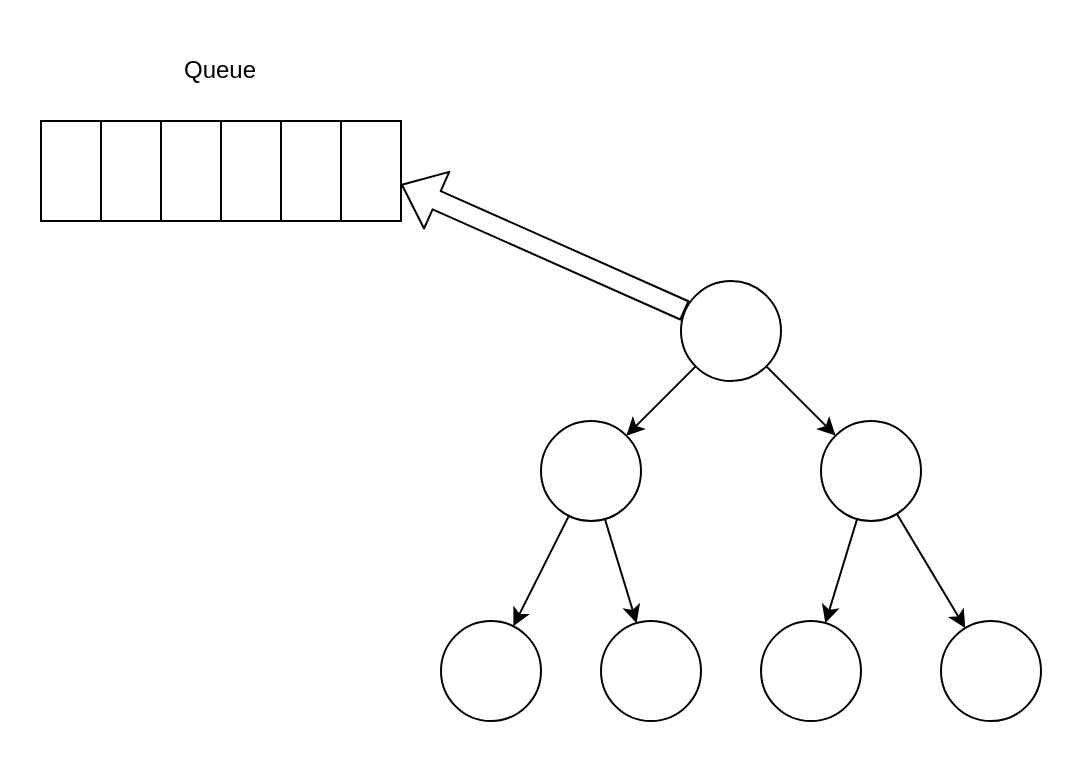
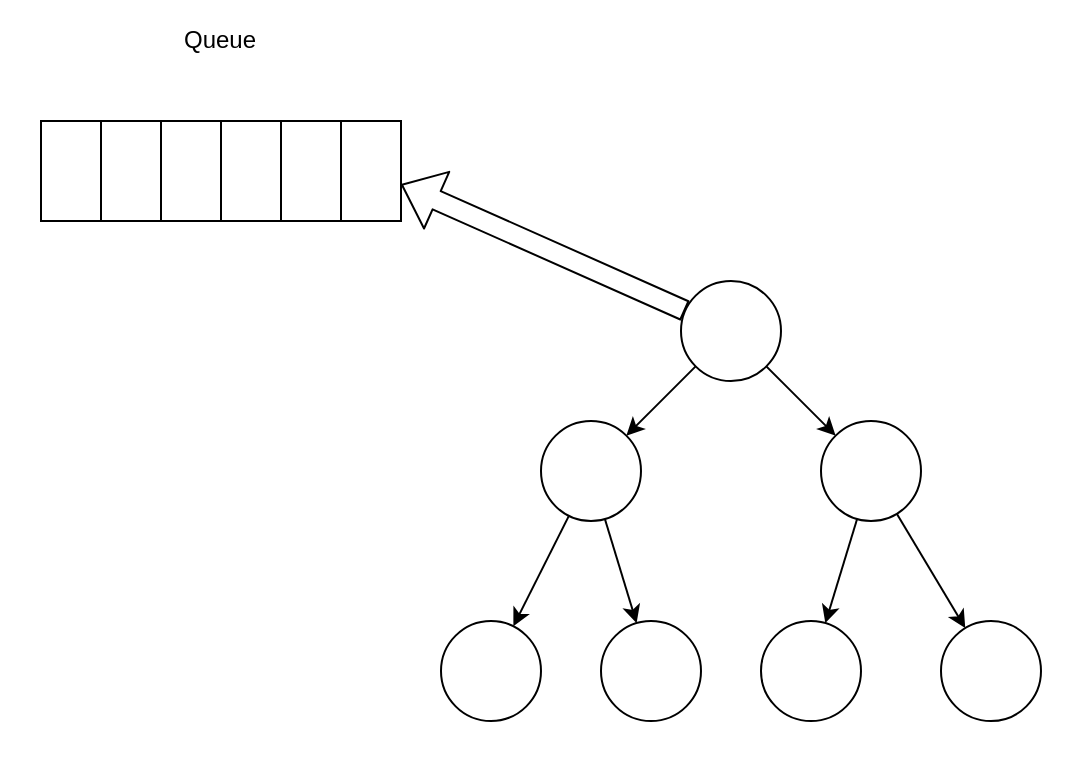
node "Queue": moved (221, 71) -> (221, 41)
